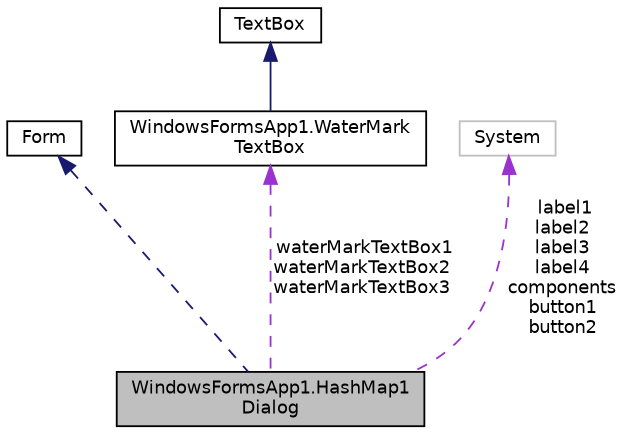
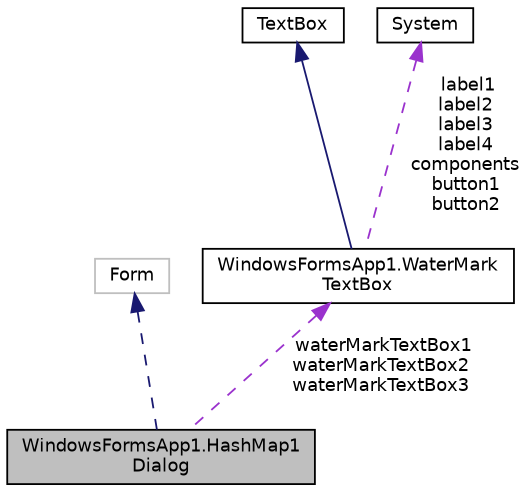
node "Form": color black -> grey75
node "System": color grey75 -> black
edge "WindowsFormsApp1.HashMap1 Dialog" -> "System": now "WindowsFormsApp1.WaterMark TextBox" -> "System"
